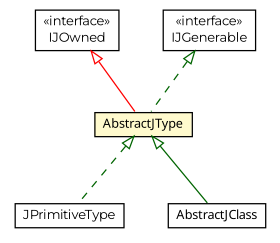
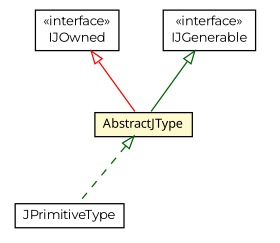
edge "AbstractJType" -> "IJGenerable": style dashed -> solid
node "AbstractJClass": removed
